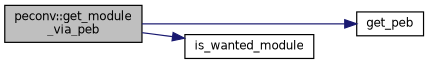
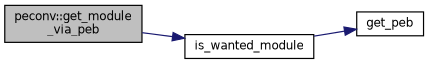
edge "peconv::get_module _via_peb" -> "get_peb": now "is_wanted_module" -> "get_peb"
